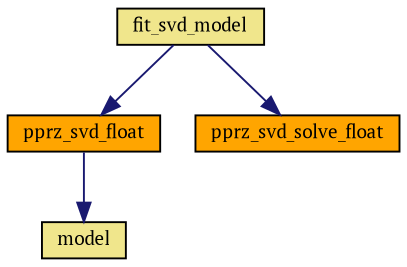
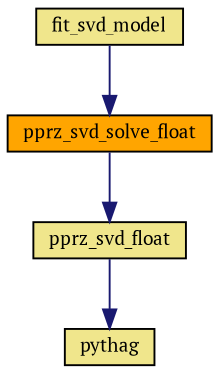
edge "fit_svd_model" -> "pprz_svd_float": now "pprz_svd_solve_float" -> "pprz_svd_float"
node "pprz_svd_float": fillcolor orange -> khaki
node "model": label "model" -> "pythag"
